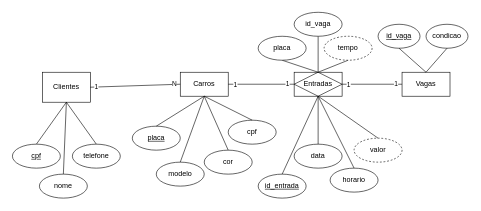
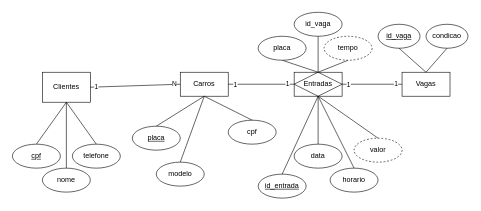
edge "Carros" -- "cor": removed
node "cor": removed
node "nome": moved (63, 186) -> (66, 180)
